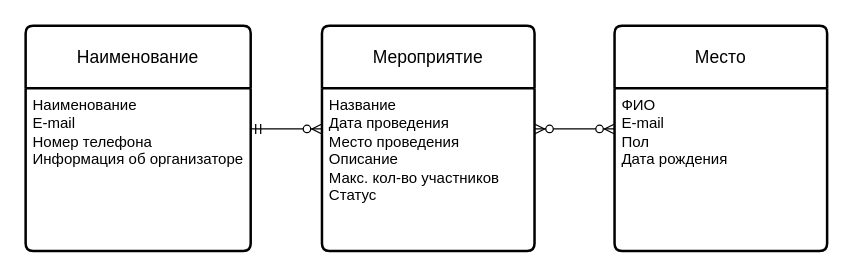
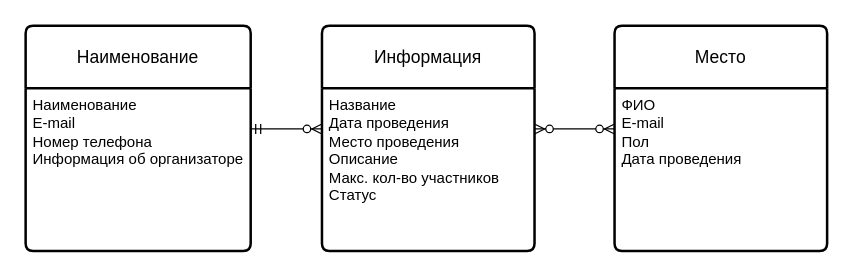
node "Мероприятие": label "Мероприятие" -> "Информация"
node "ФИО E-mail Пол Дата рождения": label "ФИО E-mail Пол Дата рождения" -> "ФИО E-mail Пол Дата проведения"
